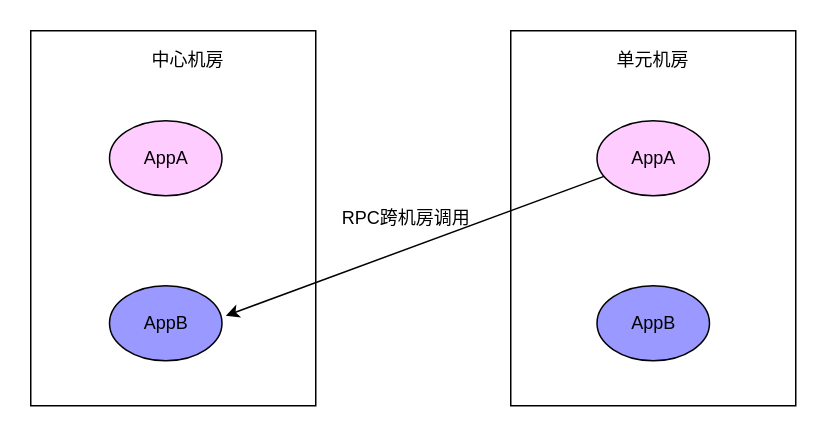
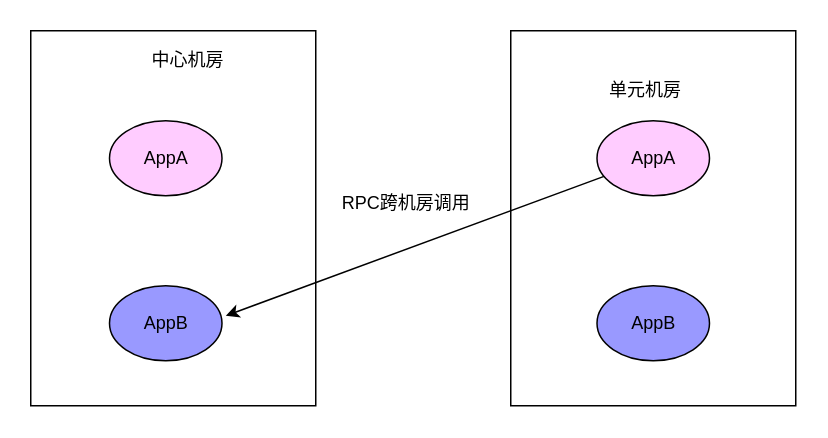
node "单元机房": moved (653, 61) -> (646, 91)
node "RPC跨机房调用": moved (406, 218) -> (406, 203)
